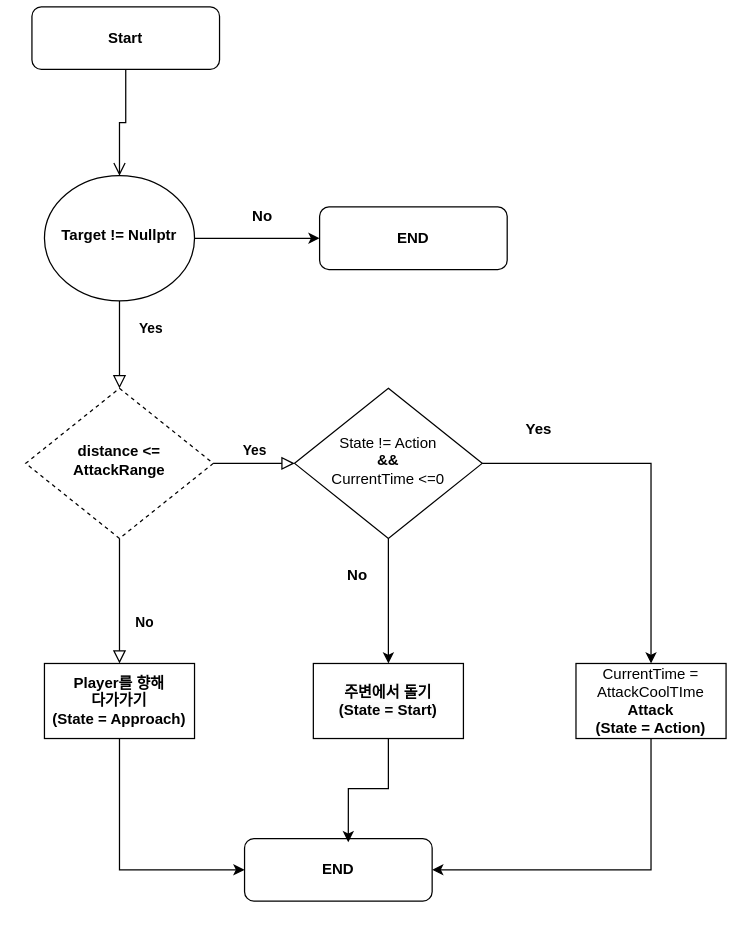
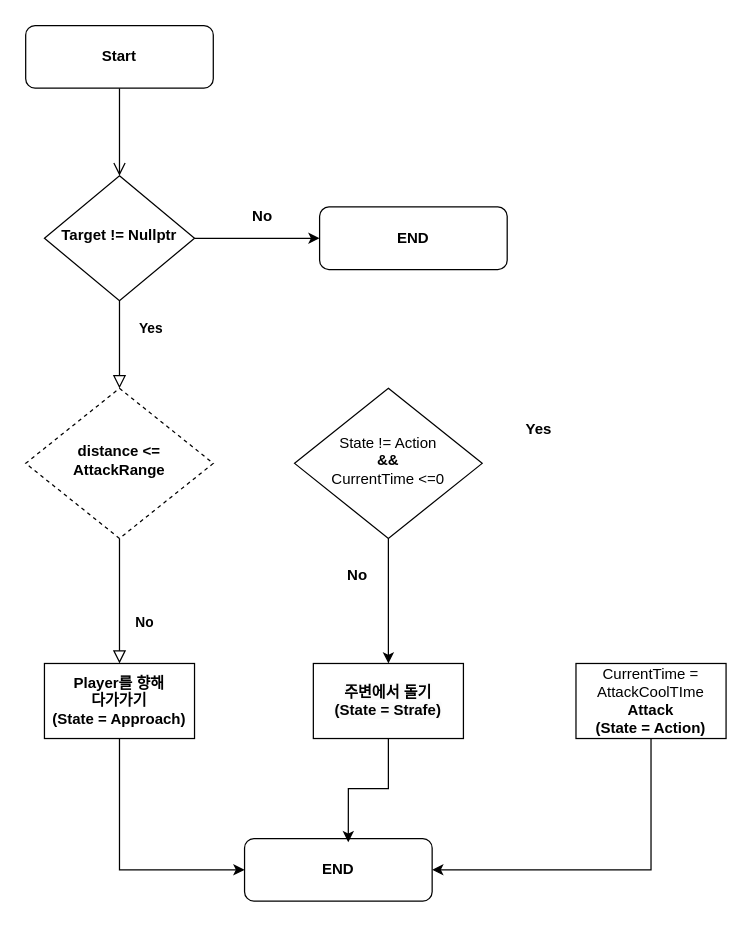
node "Start": moved (126, 38) -> (119, 57)
node "Target != Nullptr": shape ellipse -> diamond
edge "distance <= AttackRange" -> "State != Action && CurrentTime <=0": removed, label "Yes"
edge "State != Action && CurrentTime <=0" -> "CurrentTime = AttackCoolTImeAttack(State = Action)": removed
node "주변에서 돌기(State = Start)": label "주변에서 돌기(State = Start)" -> "주변에서 돌기(State = Strafe)"
